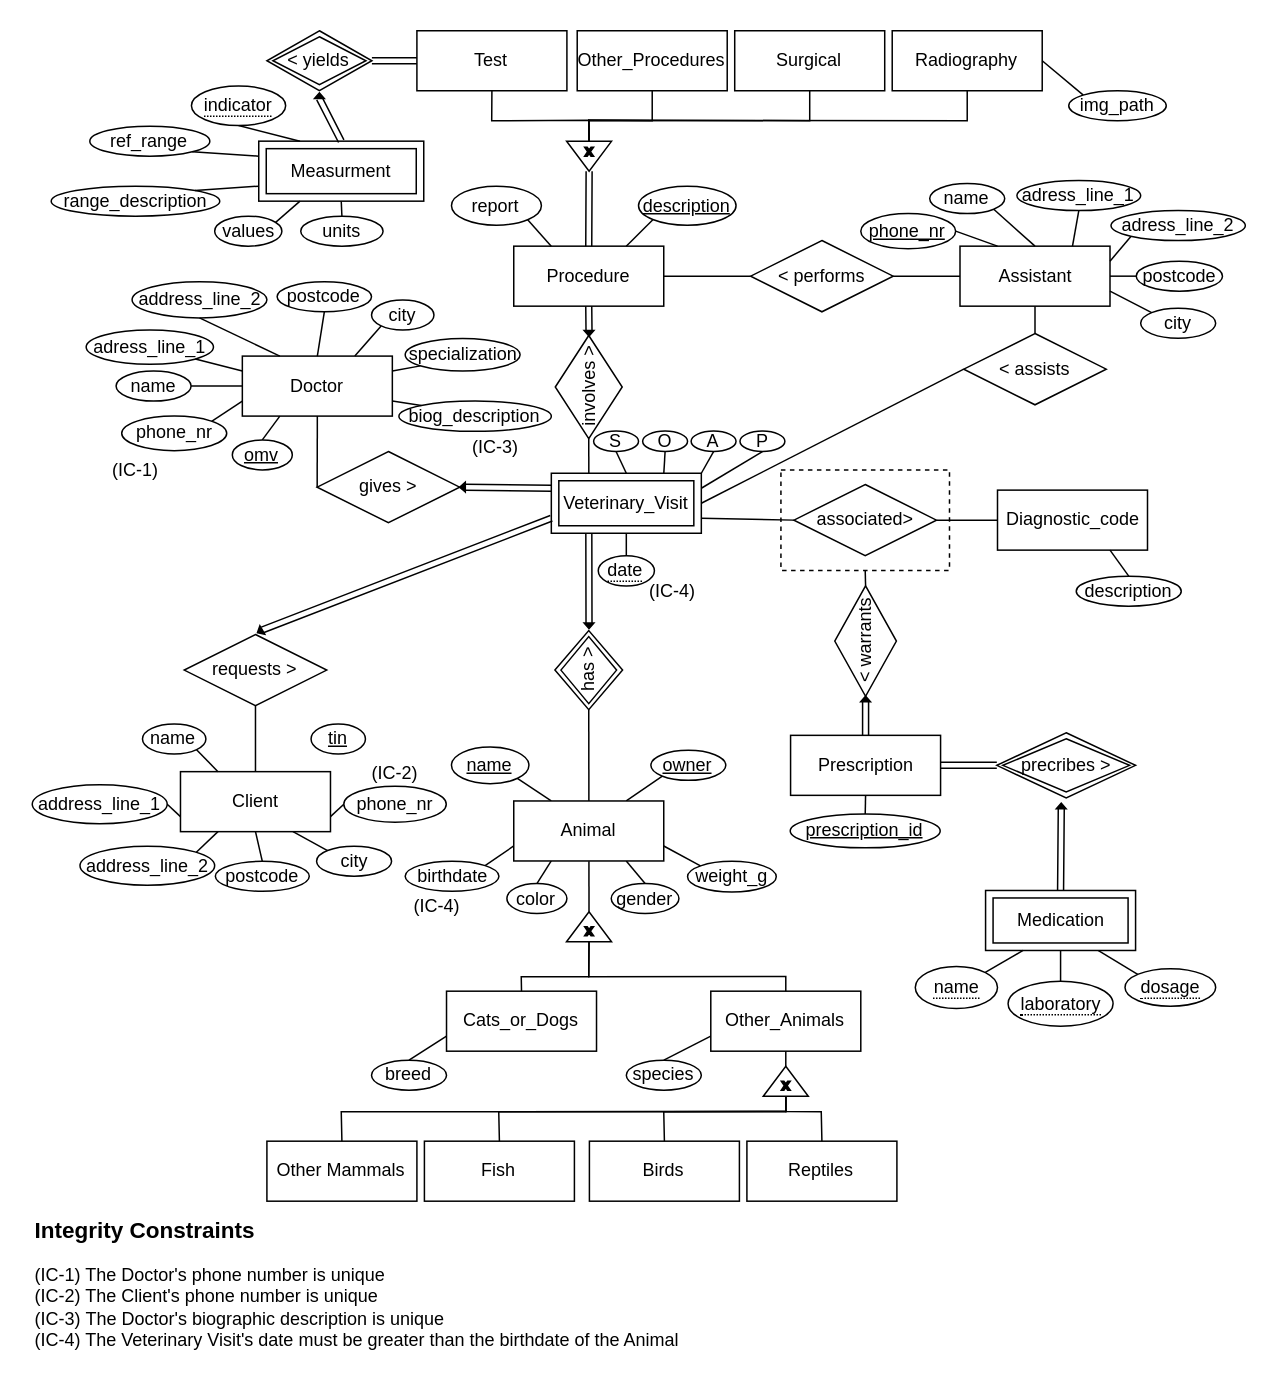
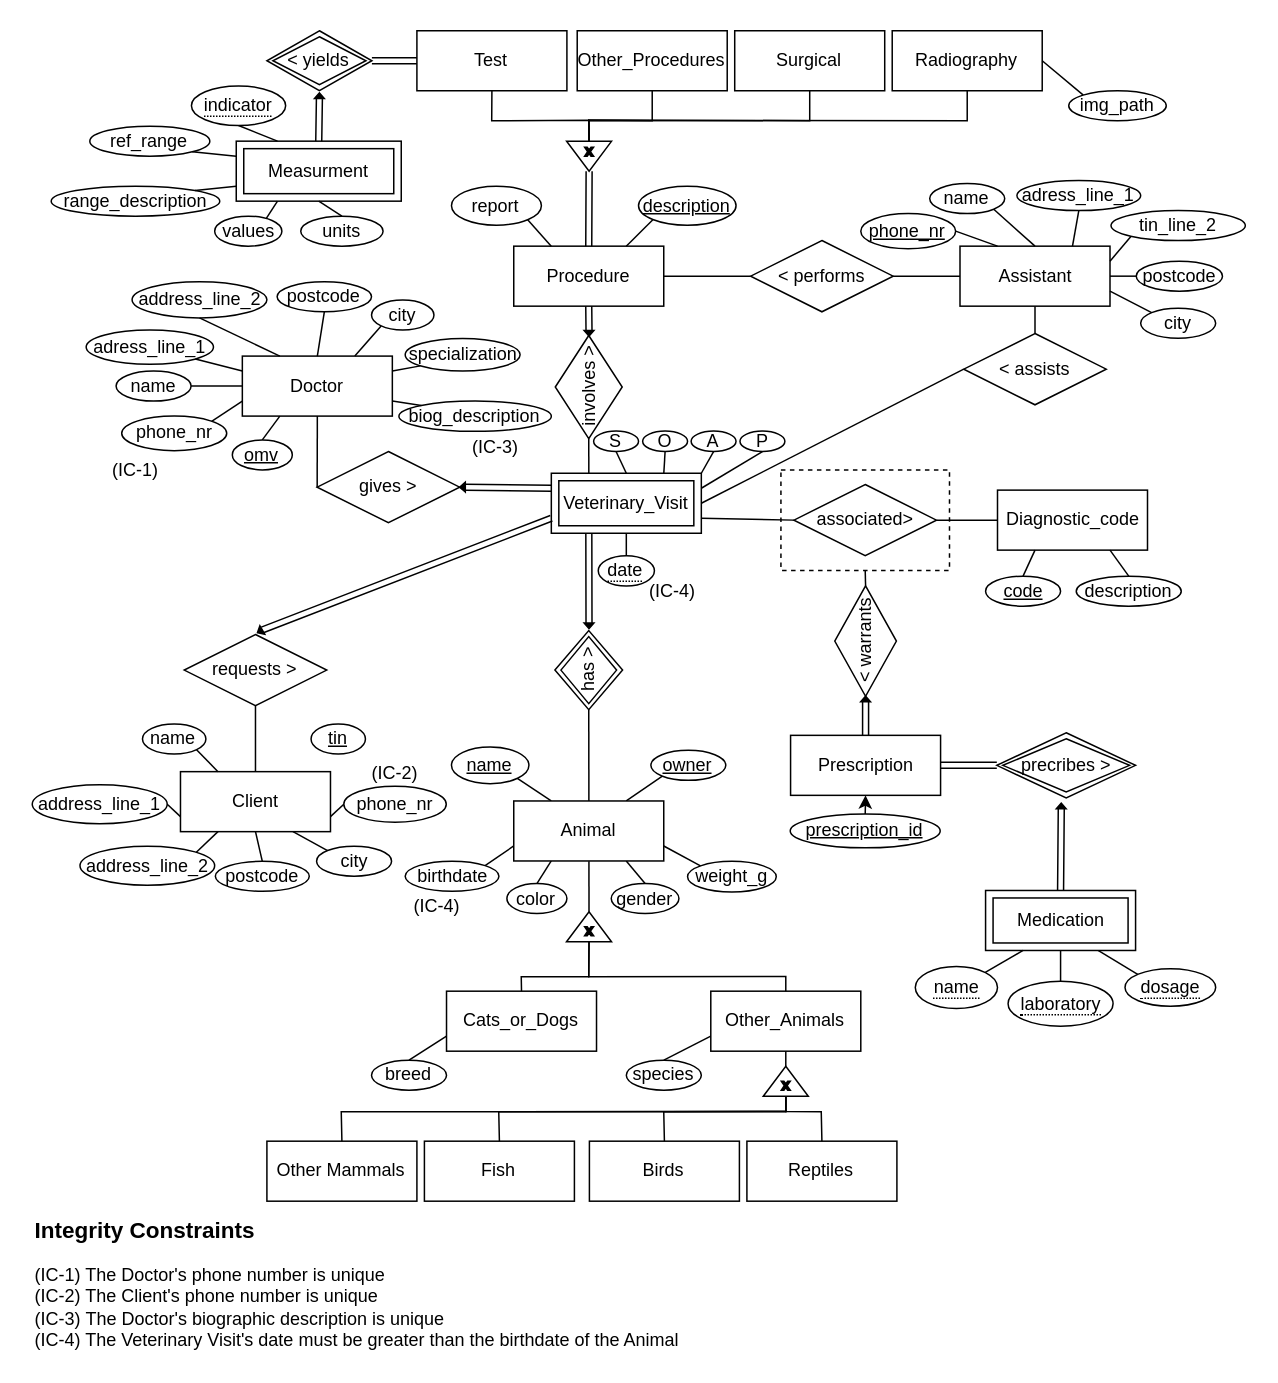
node "Measurment": moved (341, 171) -> (319, 171)
node "adress_line_2": label "adress_line_2" -> "tin_line_2"
edge "Diagnostic_code" -- "code": added
node "code": added
edge "Prescription" -- "prescription_id": arrowhead none -> classic
